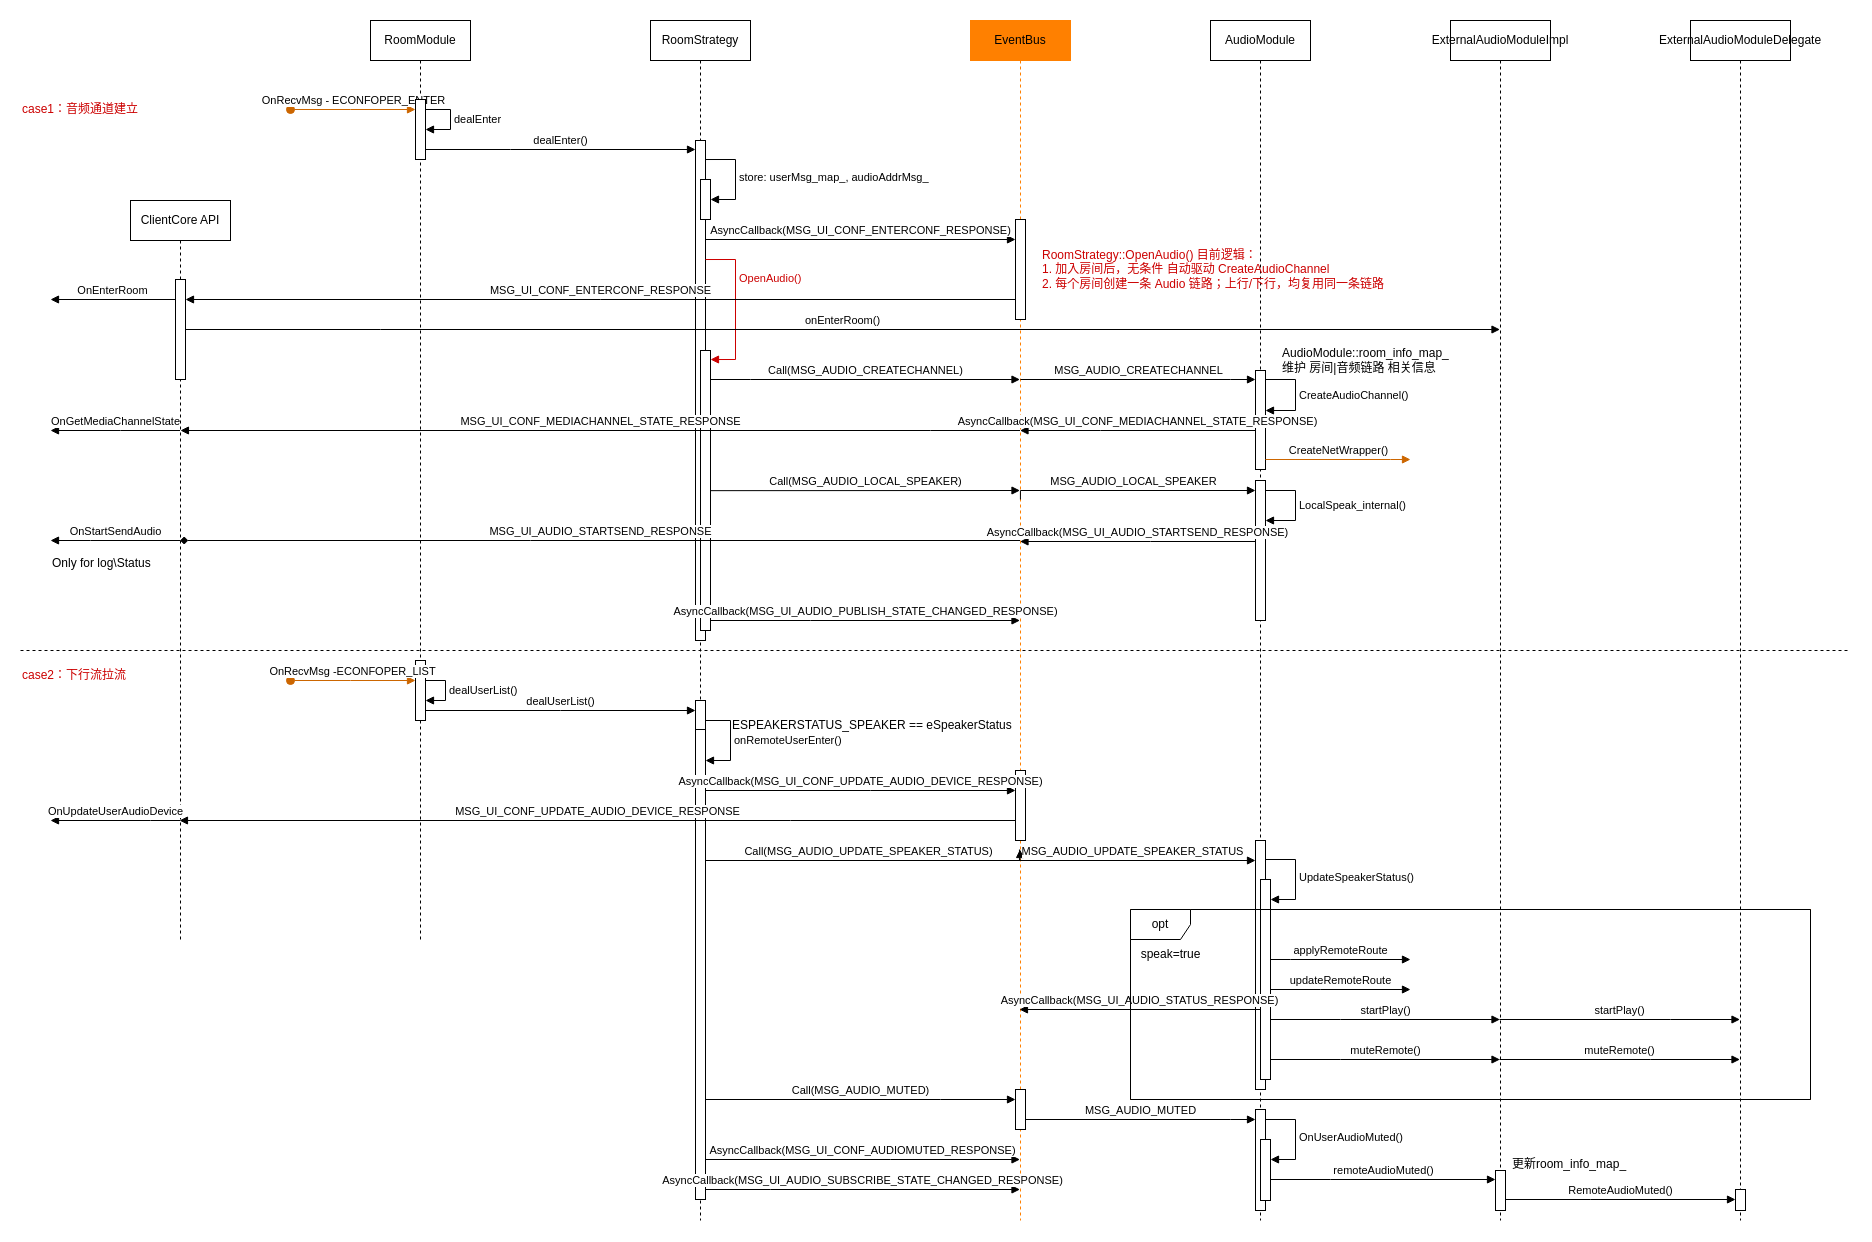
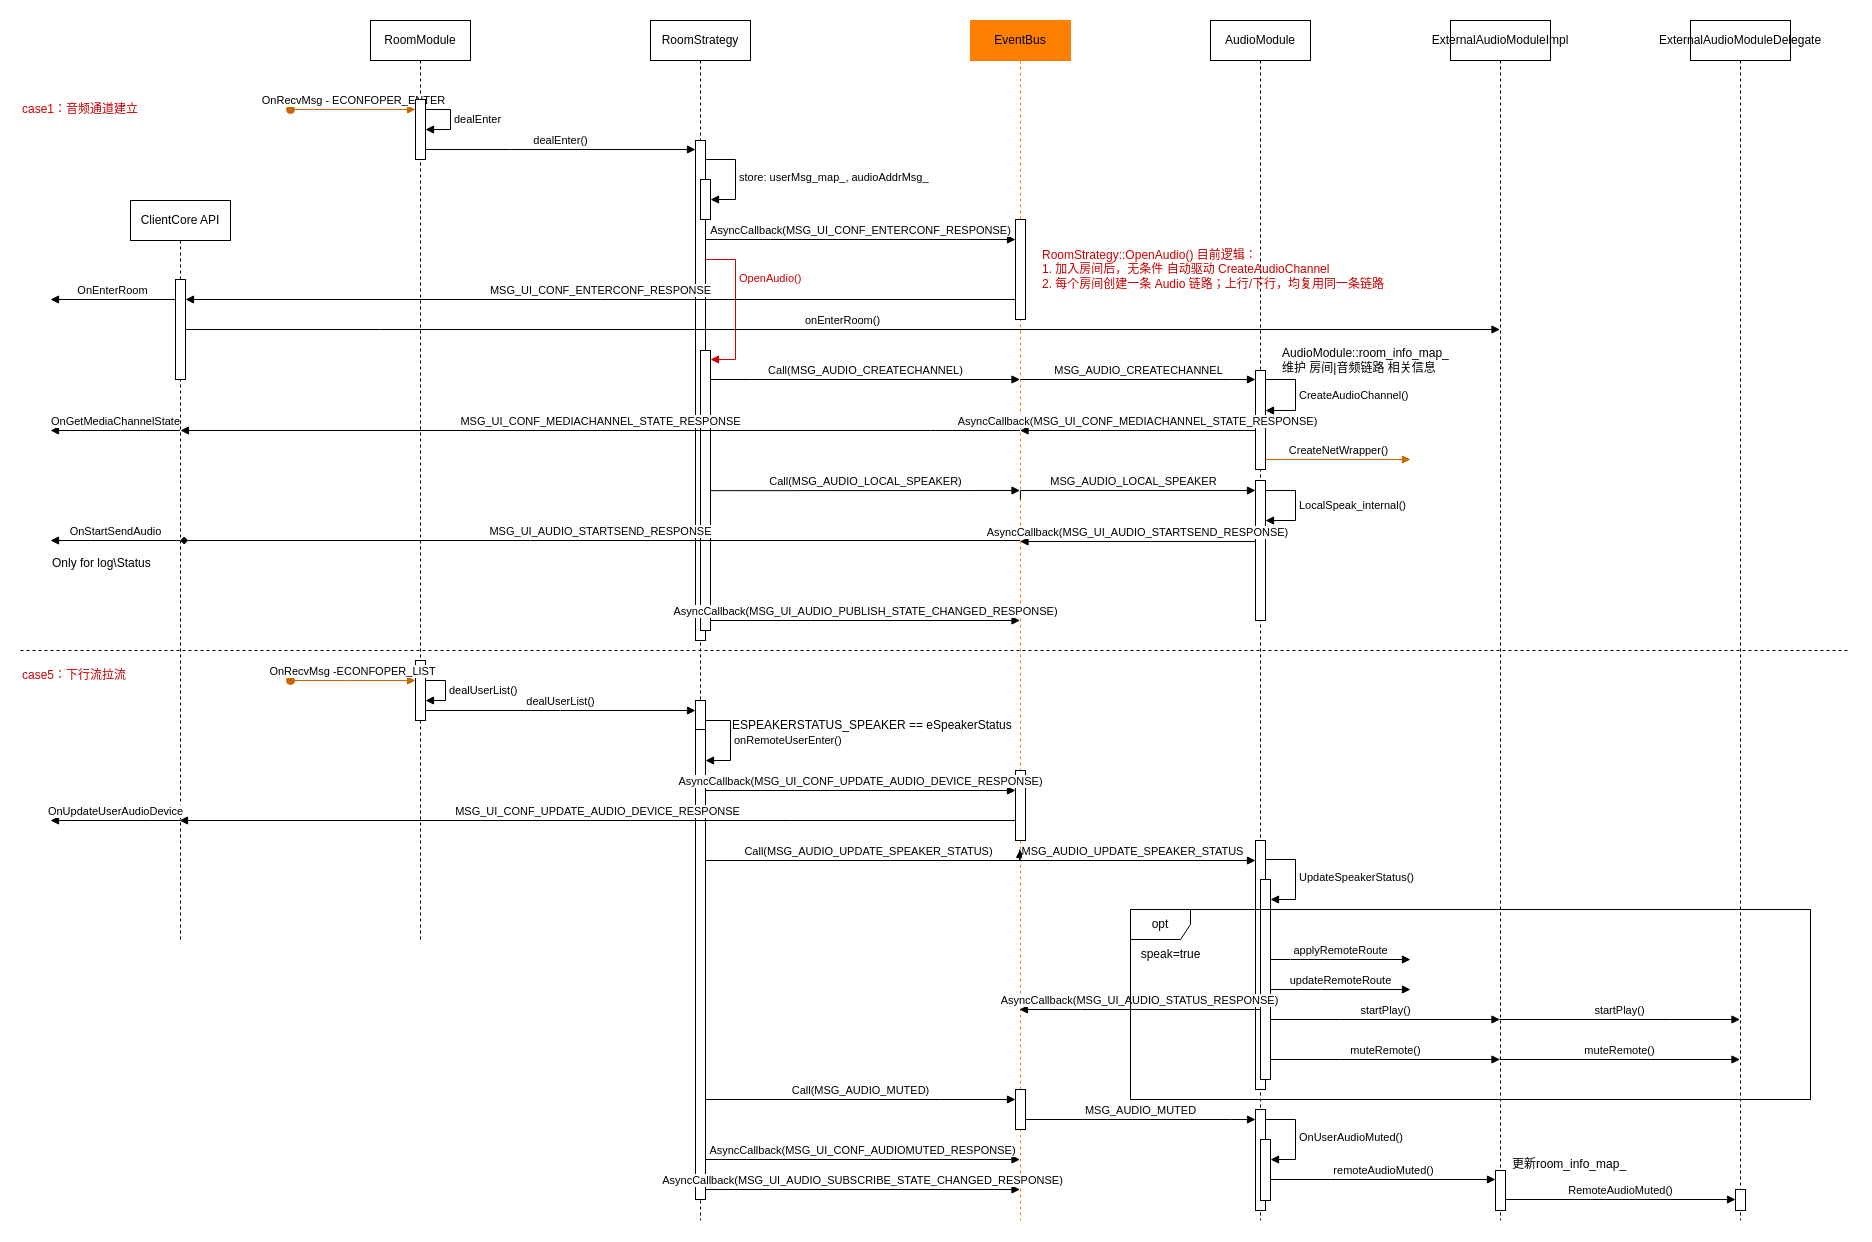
node "case2：下行流拉流": label "case2：下行流拉流" -> "case5：下行流拉流"
